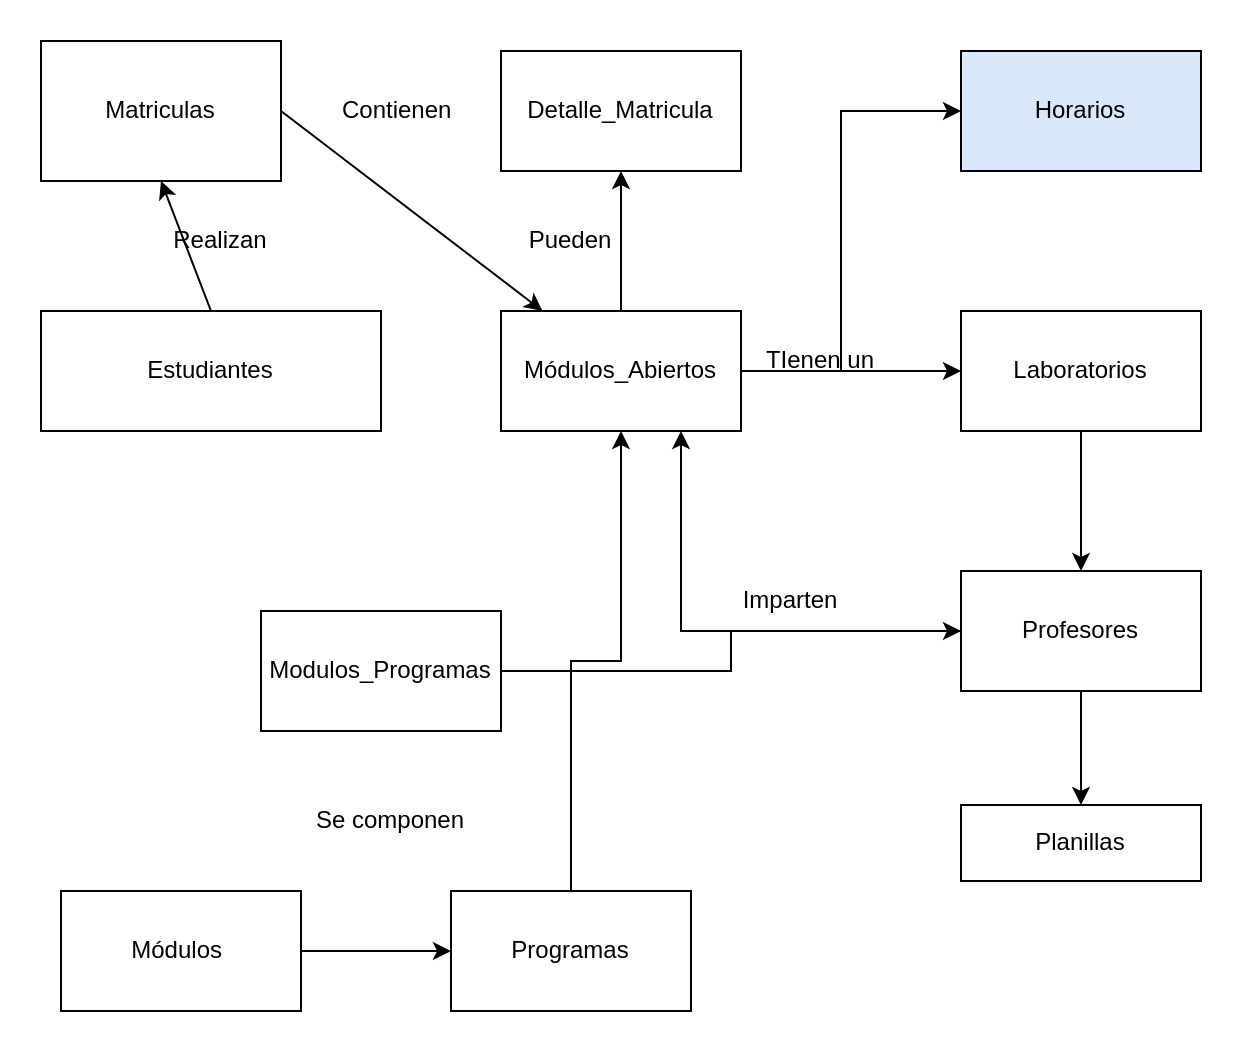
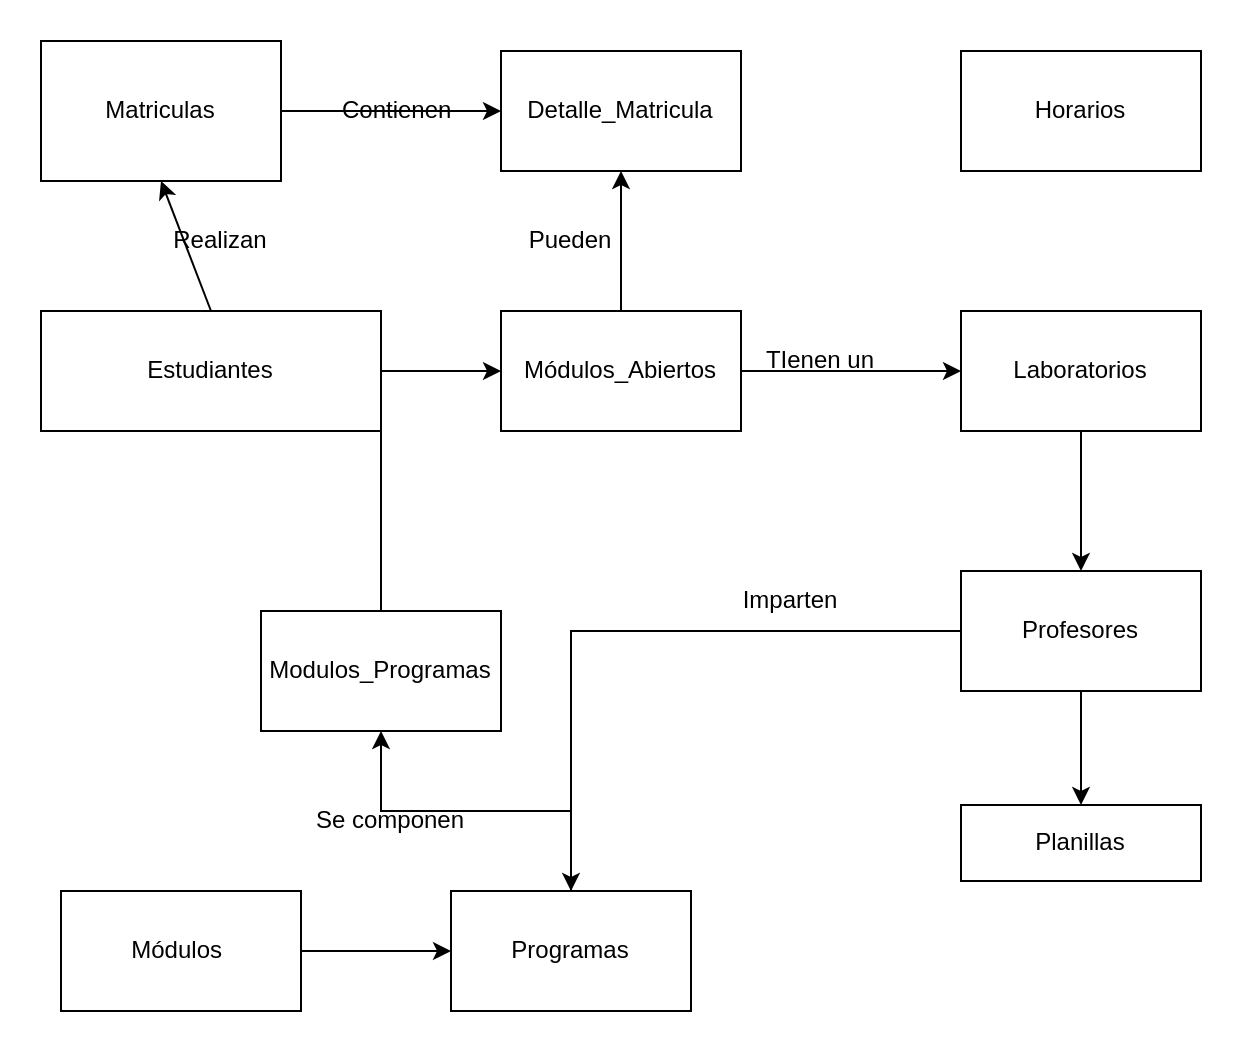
node "Horarios": fillcolor #dae8fc -> #ffffff
edge "Módulos_Abiertos" -> "Horarios": removed
edge "Matriculas" -> "Módulos_Abiertos": now "Matriculas" -> "Detalle_Matricula"
edge "Profesores" -> "Módulos_Abiertos": now "Profesores" -> "Programas"
edge "Programas" -> "Módulos_Abiertos": now "Programas" -> "Modulos_Programas"
edge "Modulos_Programas" -> "Profesores": now "Modulos_Programas" -> "Módulos_Abiertos"
